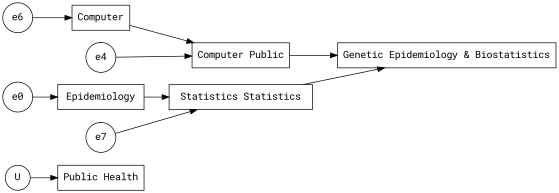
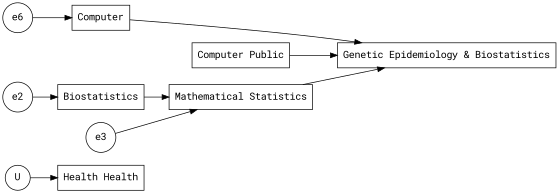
edge "Computer" -> "Computer Public": now "Computer" -> "Genetic Epidemiology & Biostatistics"
node "e4": removed
node "e0": label "e0" -> "e2"
node "Epidemiology": label "Epidemiology" -> "Biostatistics"
node "Statistics Statistics": label "Statistics Statistics" -> "Mathematical Statistics"
node "e7": label "e7" -> "e3"
node "Public Health": label "Public Health" -> "Health Health"
